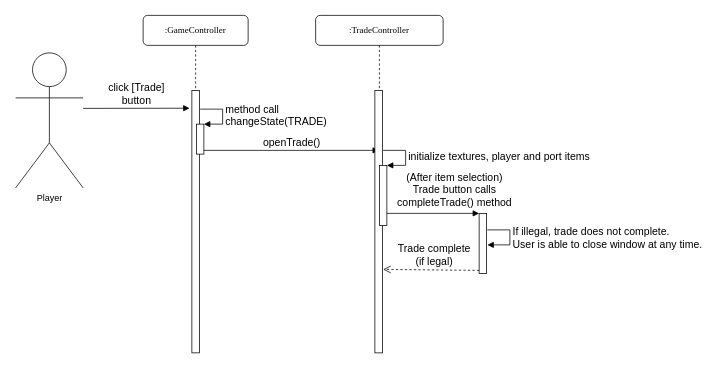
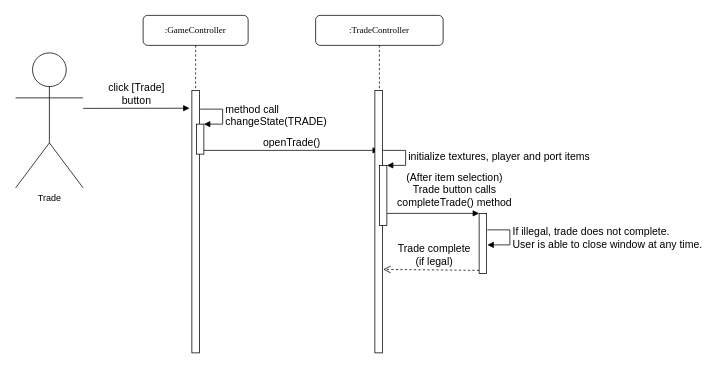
node "Player": label "Player" -> "Trade"
